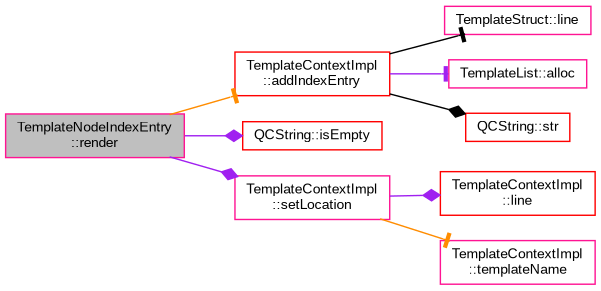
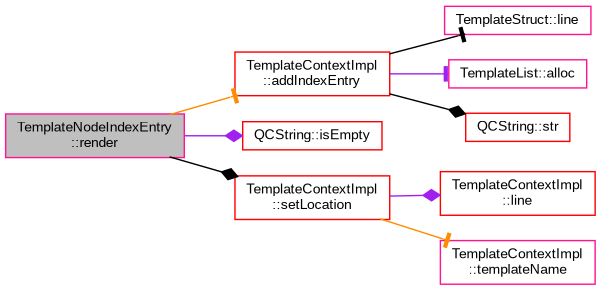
edge "TemplateNodeIndexEntry ::render" -> "TemplateContextImpl ::setLocation": color purple -> black
node "TemplateContextImpl ::setLocation": color deeppink -> red
